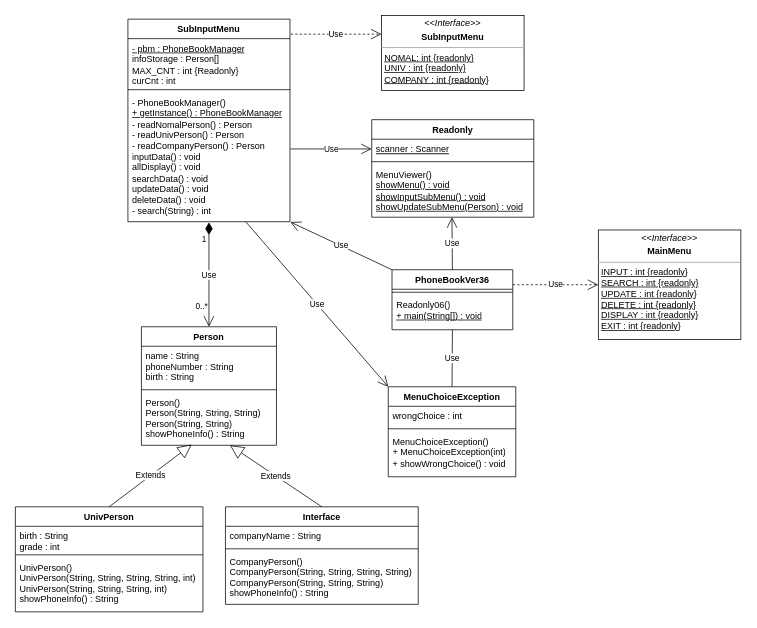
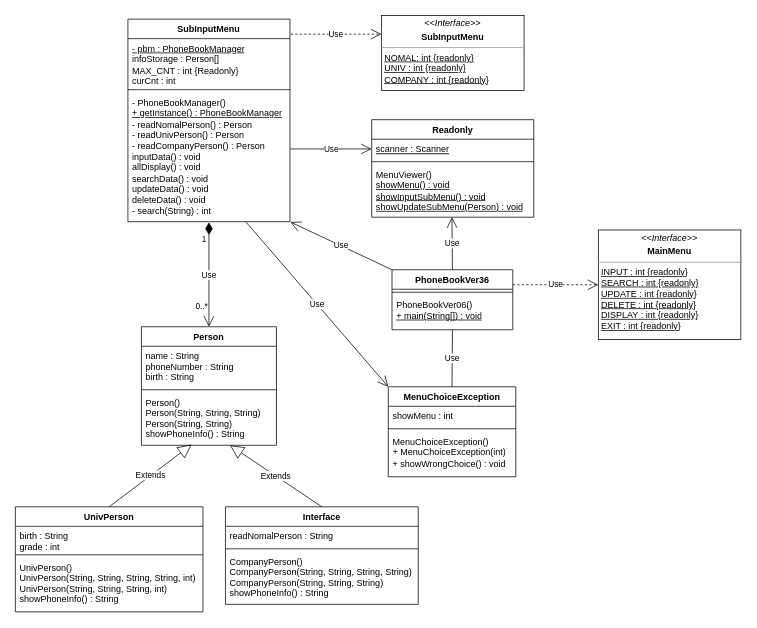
node "Readonly06() + main(String[]) : void": label "Readonly06() + main(String[]) : void" -> "PhoneBookVer06() + main(String[]) : void"
node "wrongChoice : int": label "wrongChoice : int" -> "showMenu : int"
node "companyName : String": label "companyName : String" -> "readNomalPerson : String"
